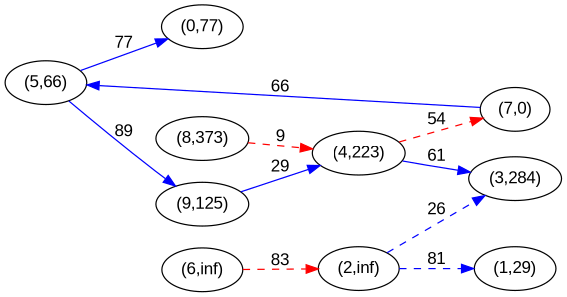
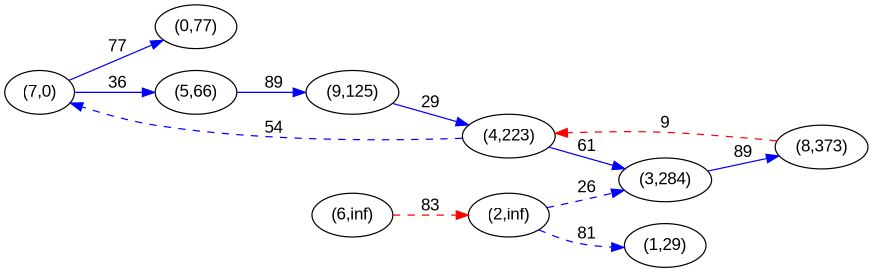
edge "(5,66)" -> "(0,77)": now "(7,0)" -> "(0,77)"
edge "(7,0)" -> "(5,66)": label "66" -> "36"
edge "(4,223)" -> "(7,0)": color red -> blue
edge "(3,284)" -> "(8,373)": added, label "89"
